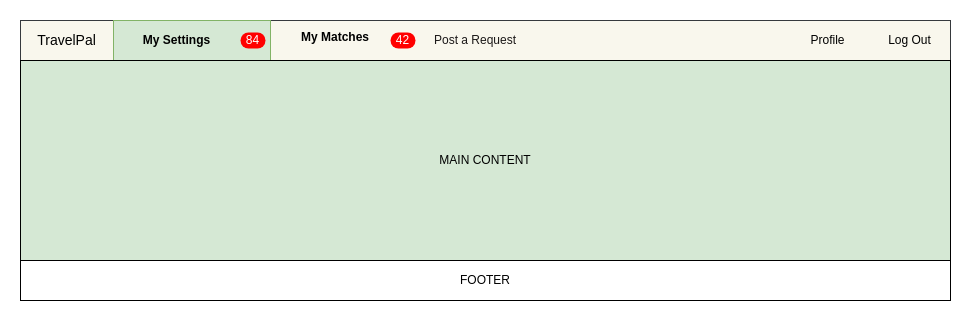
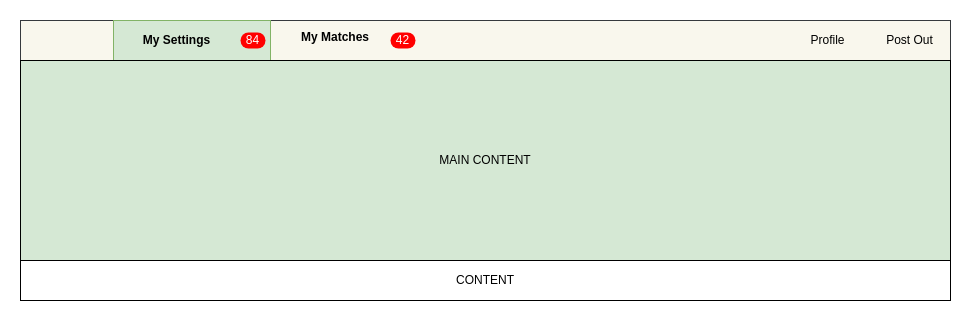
node "TravelPal": removed
node "Post a Request": removed
node "Log Out": label "Log Out" -> "Post Out"
node "FOOTER": label "FOOTER" -> "CONTENT"
